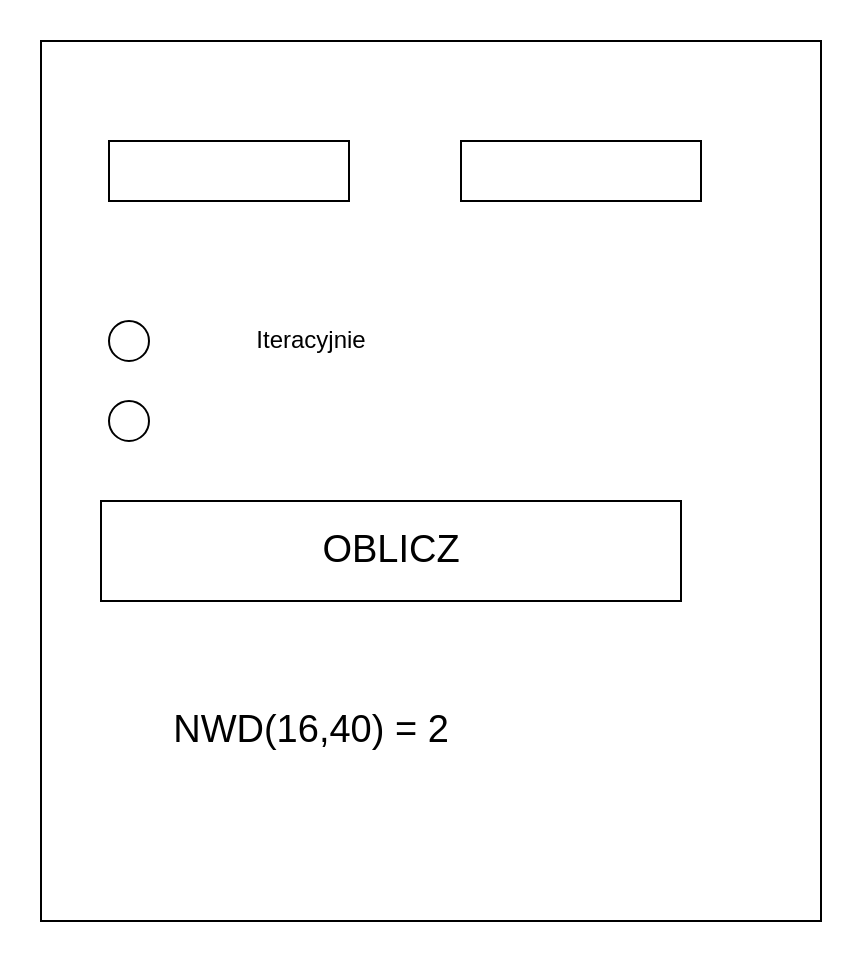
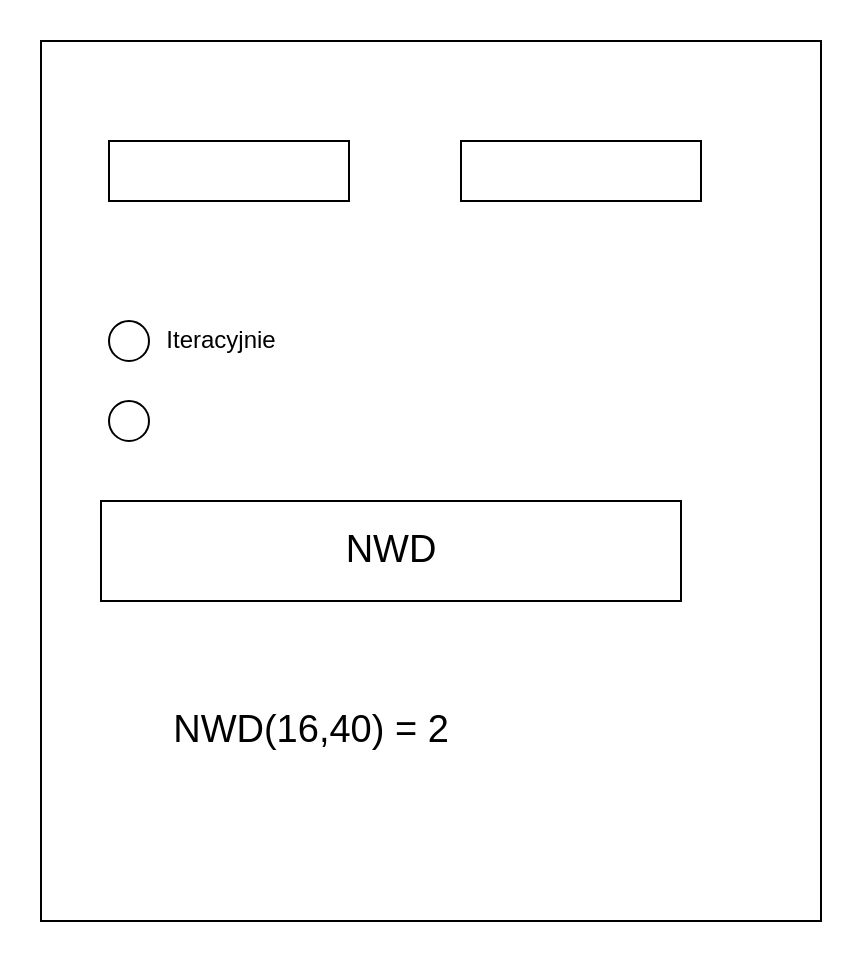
node "Iteracyjnie": moved (311, 341) -> (221, 341)
node "OBLICZ": label "OBLICZ" -> "NWD"
